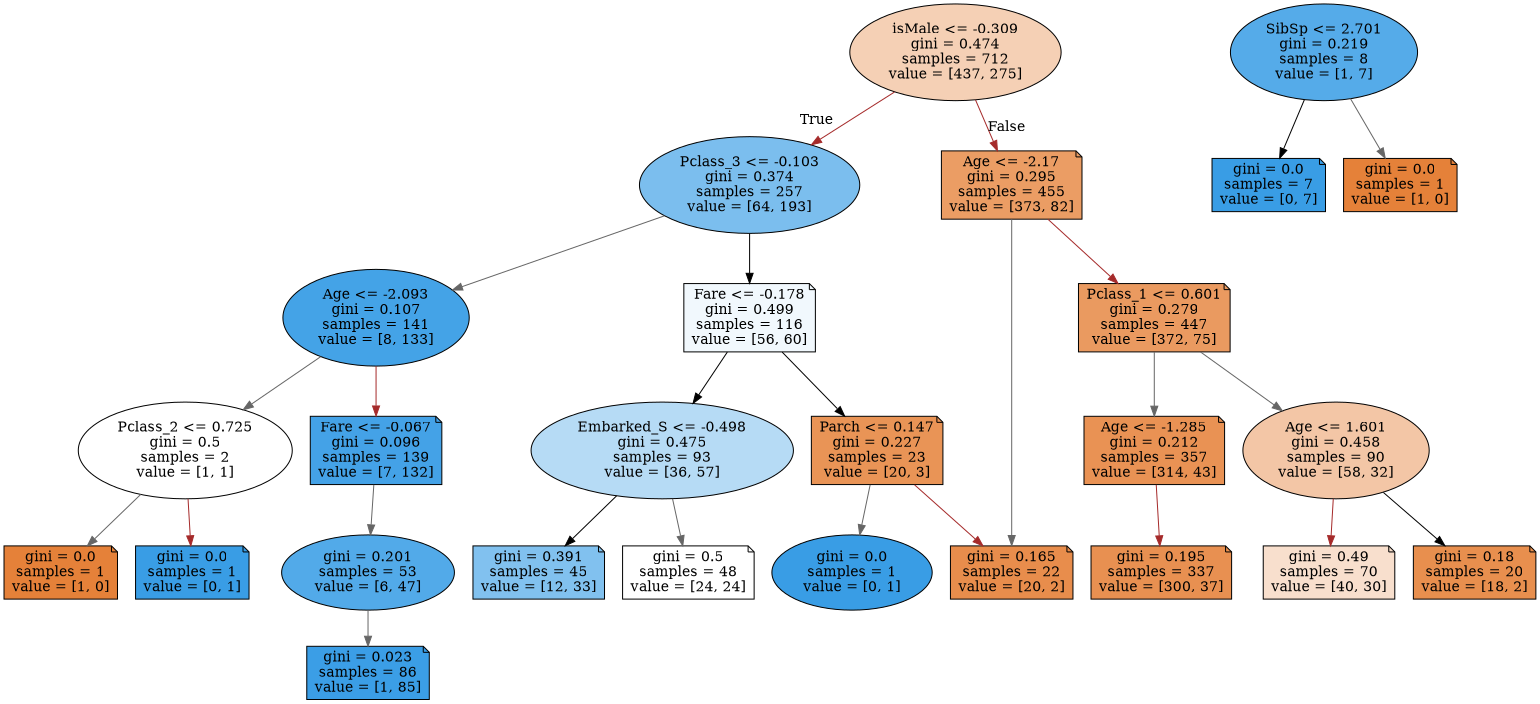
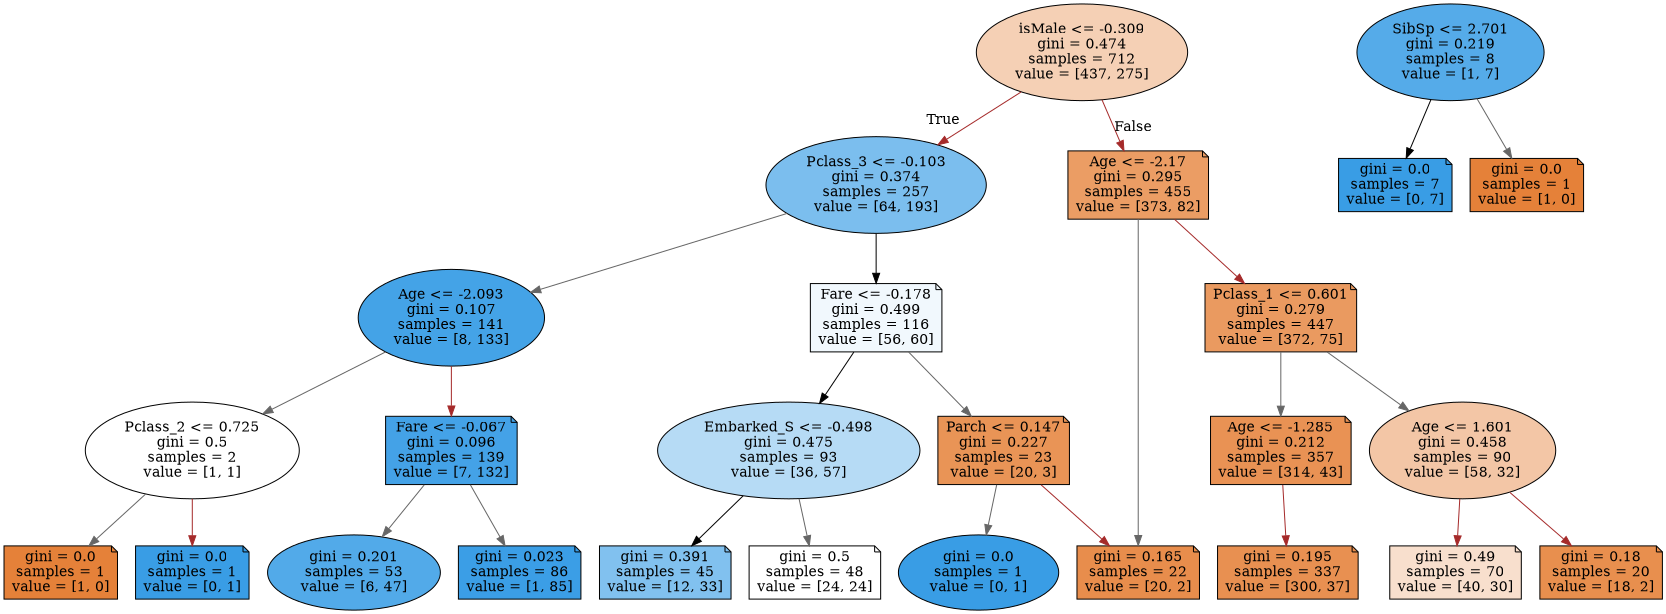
edge "Fare <= -0.178 gini = 0.499 samples = 116 value = [56, 60]" -> "Parch <= 0.147 gini = 0.227 samples = 23 value = [20, 3]": color black -> gray40
edge "Age <= 1.601 gini = 0.458 samples = 90 value = [58, 32]" -> "gini = 0.18 samples = 20 value = [18, 2]": color black -> brown
edge "gini = 0.201 samples = 53 value = [6, 47]" -> "gini = 0.023 samples = 86 value = [1, 85]": now "Fare <= -0.067 gini = 0.096 samples = 139 value = [7, 132]" -> "gini = 0.023 samples = 86 value = [1, 85]"
